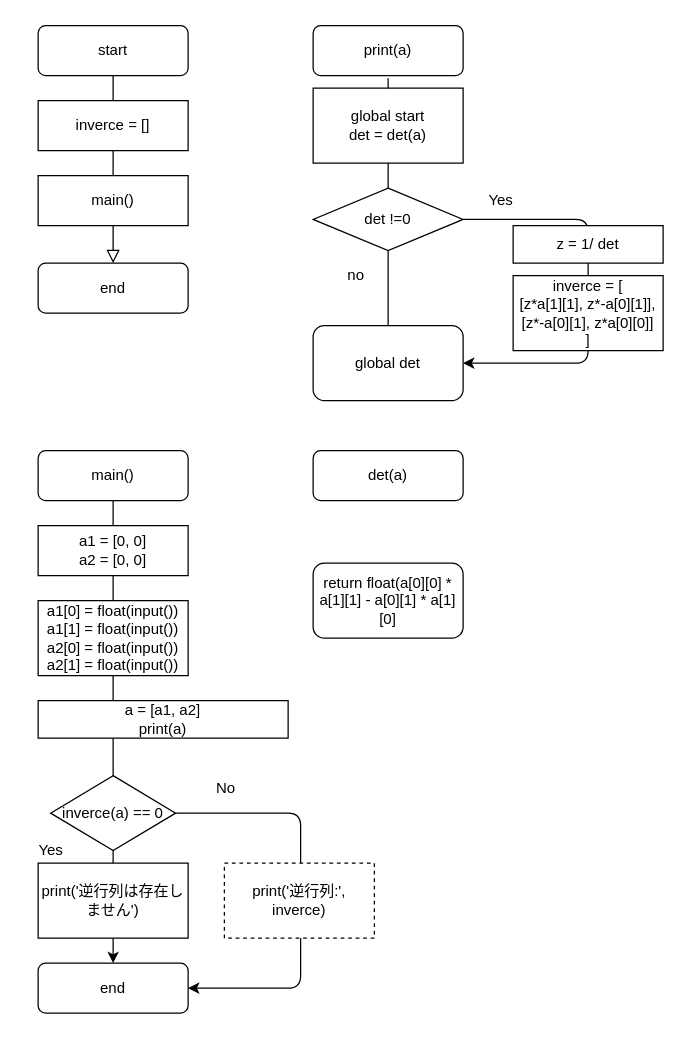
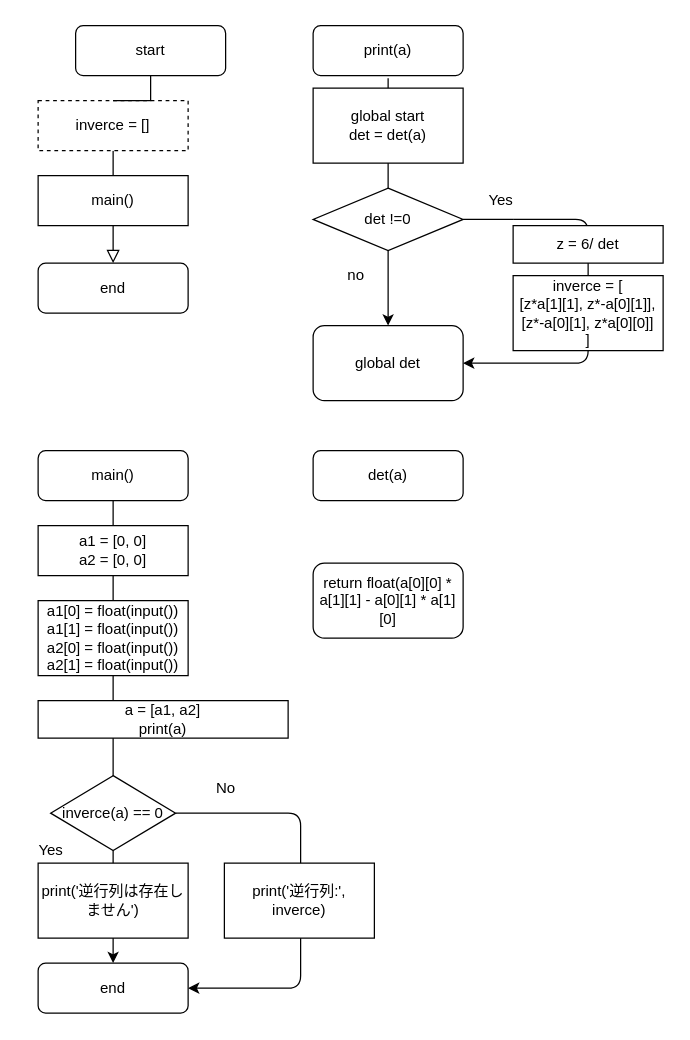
node "start": moved (113, 51) -> (151, 51)
node "inverce = []": style solid -> dashed
node "z = 1/ det": label "z = 1/ det" -> "z = 6/ det"
edge "global start det = det(a)" -- "global det": arrowhead none -> classic
node "print('逆行列:', inverce)": style dashed -> solid
